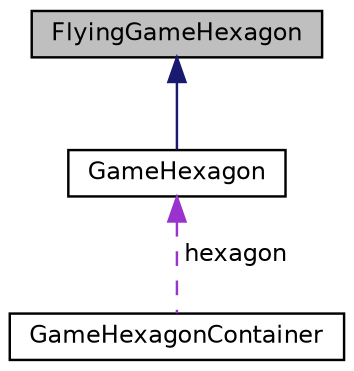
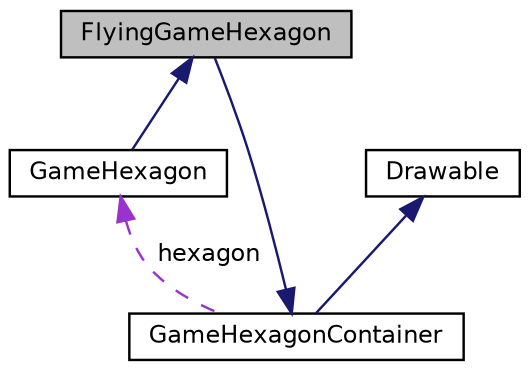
edge "FlyingGameHexagon" -> "GameHexagonContainer": added
node "Drawable": added
